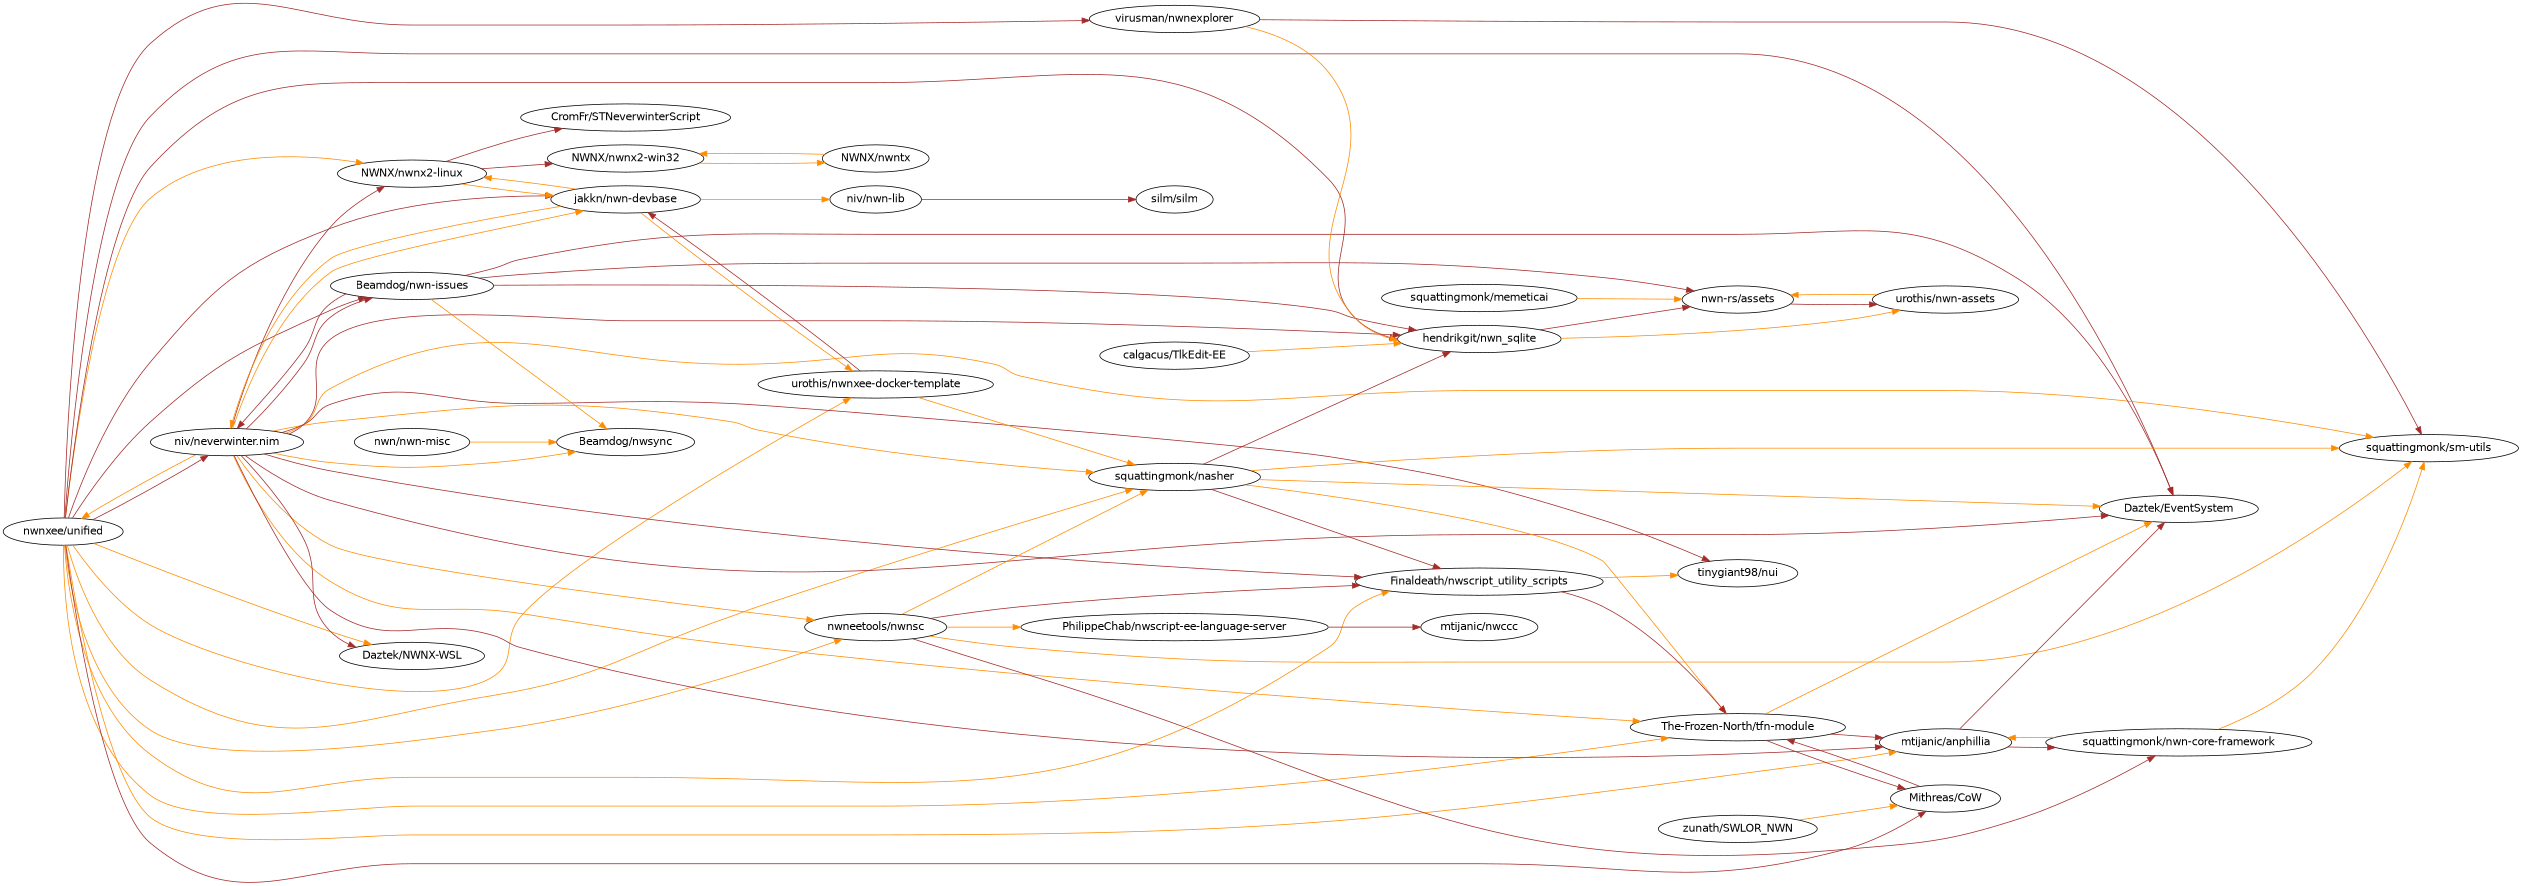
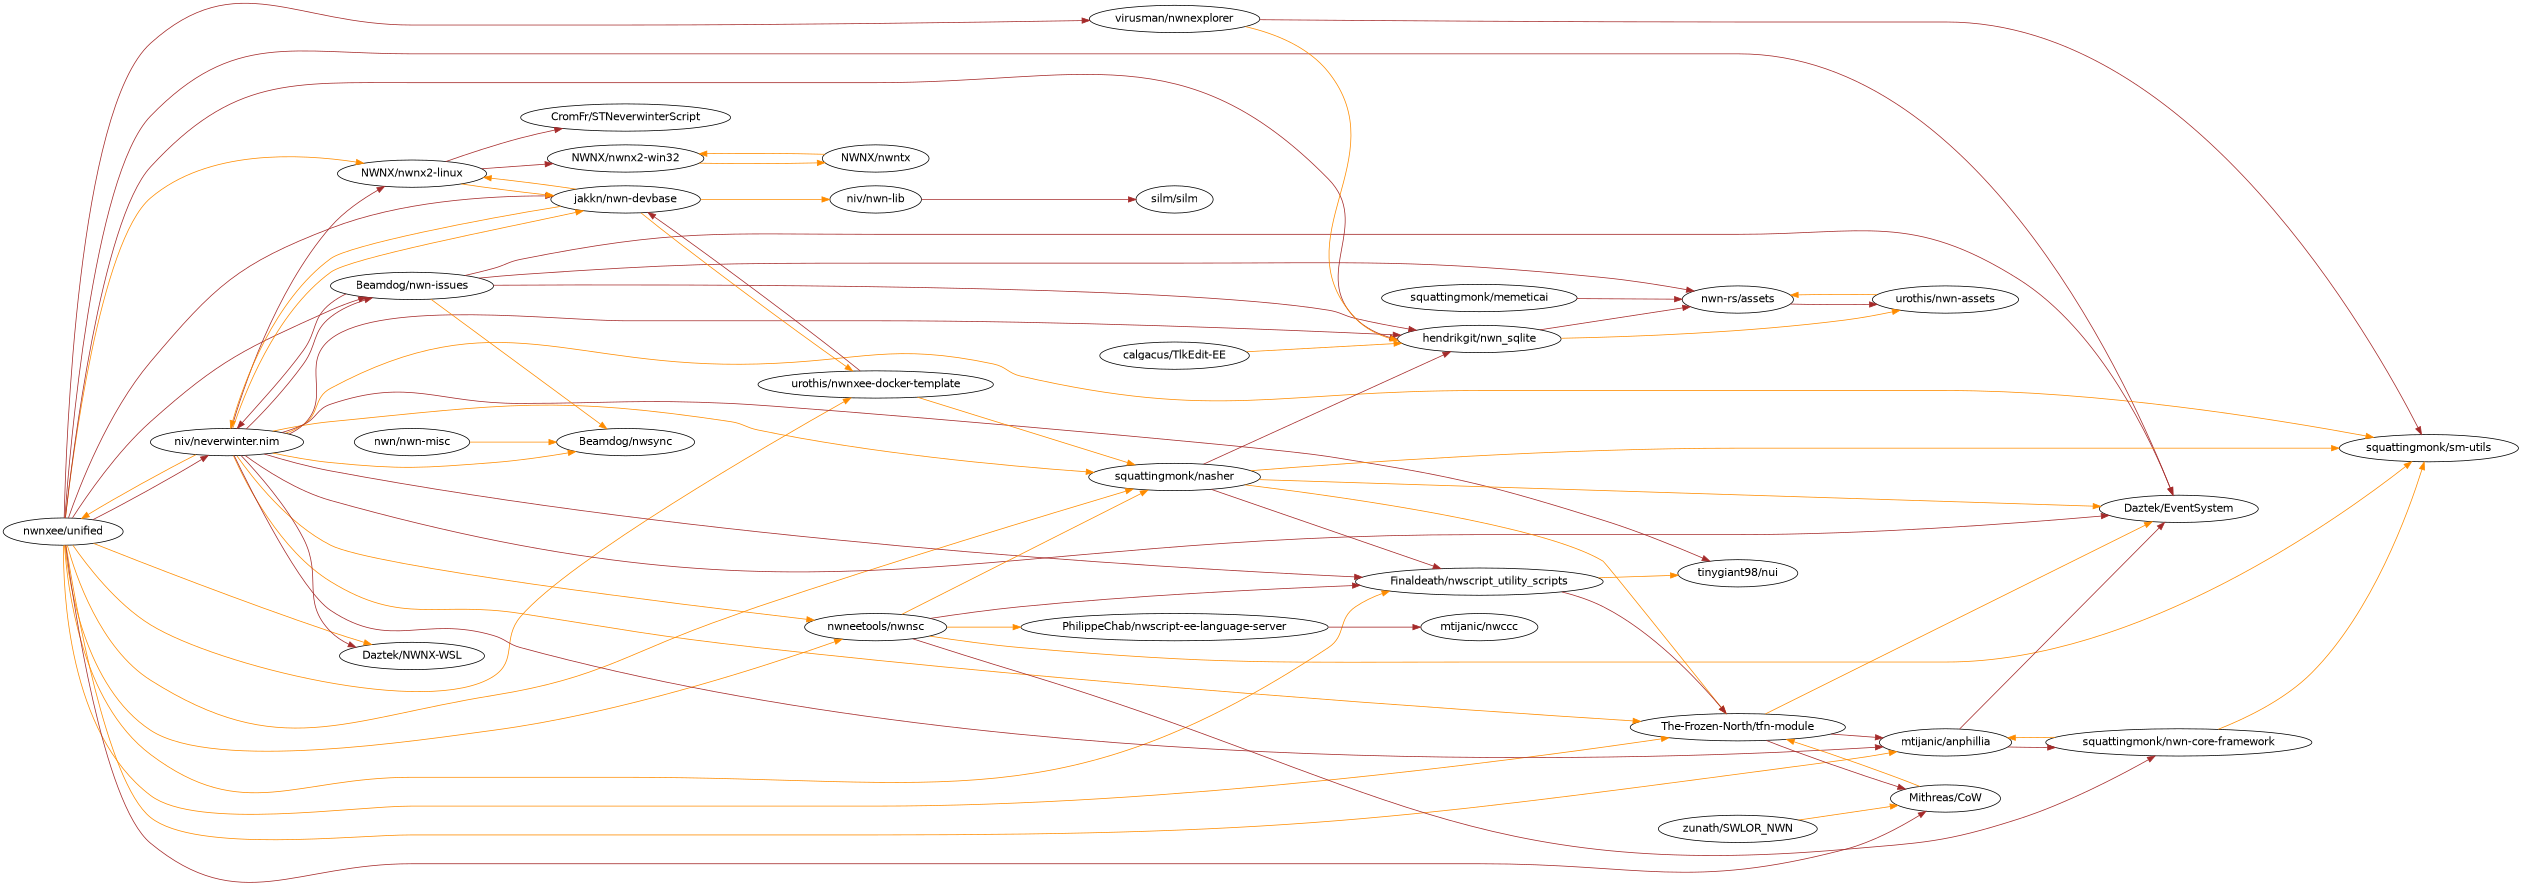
edge "squattingmonk/memeticai" -> "nwn-rs/assets": color darkorange -> brown
edge "Mithreas/CoW" -> "The-Frozen-North/tfn-module": color brown -> darkorange
